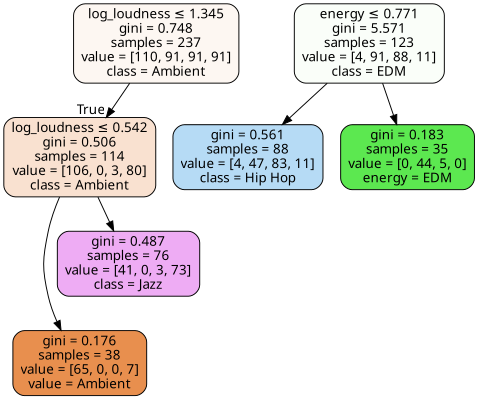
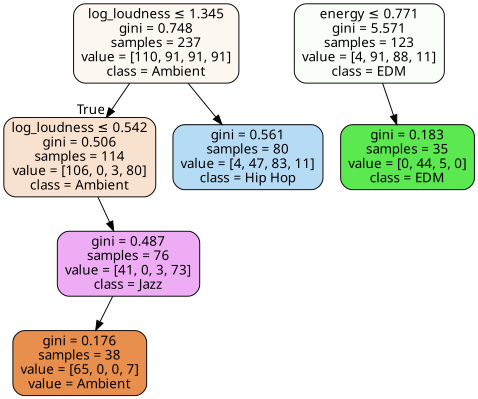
edge "energy ≤ 0.771" -> "gini = 0.561": now "log_loudness ≤ 1.345" -> "gini = 0.561"
node "gini = 0.561": text "samples = 88" -> "samples = 80"
node "gini = 0.183": text "energy = EDM" -> "class = EDM"
edge "log_loudness ≤ 0.542" -> "gini = 0.176": now "gini = 0.487" -> "gini = 0.176"
